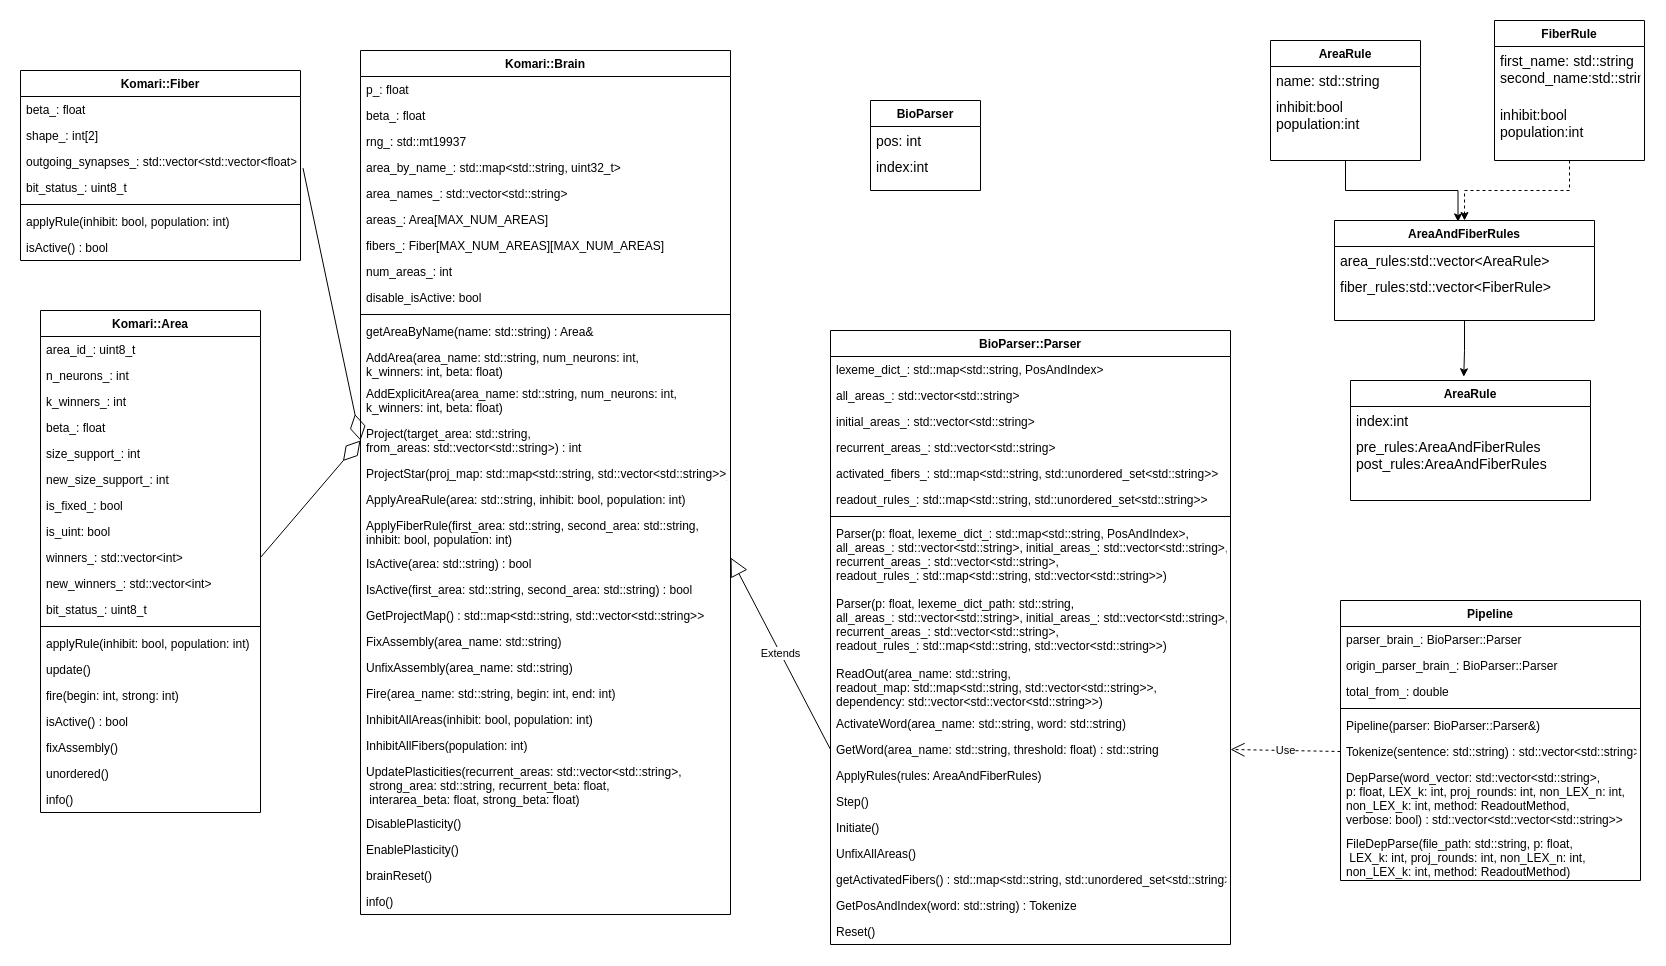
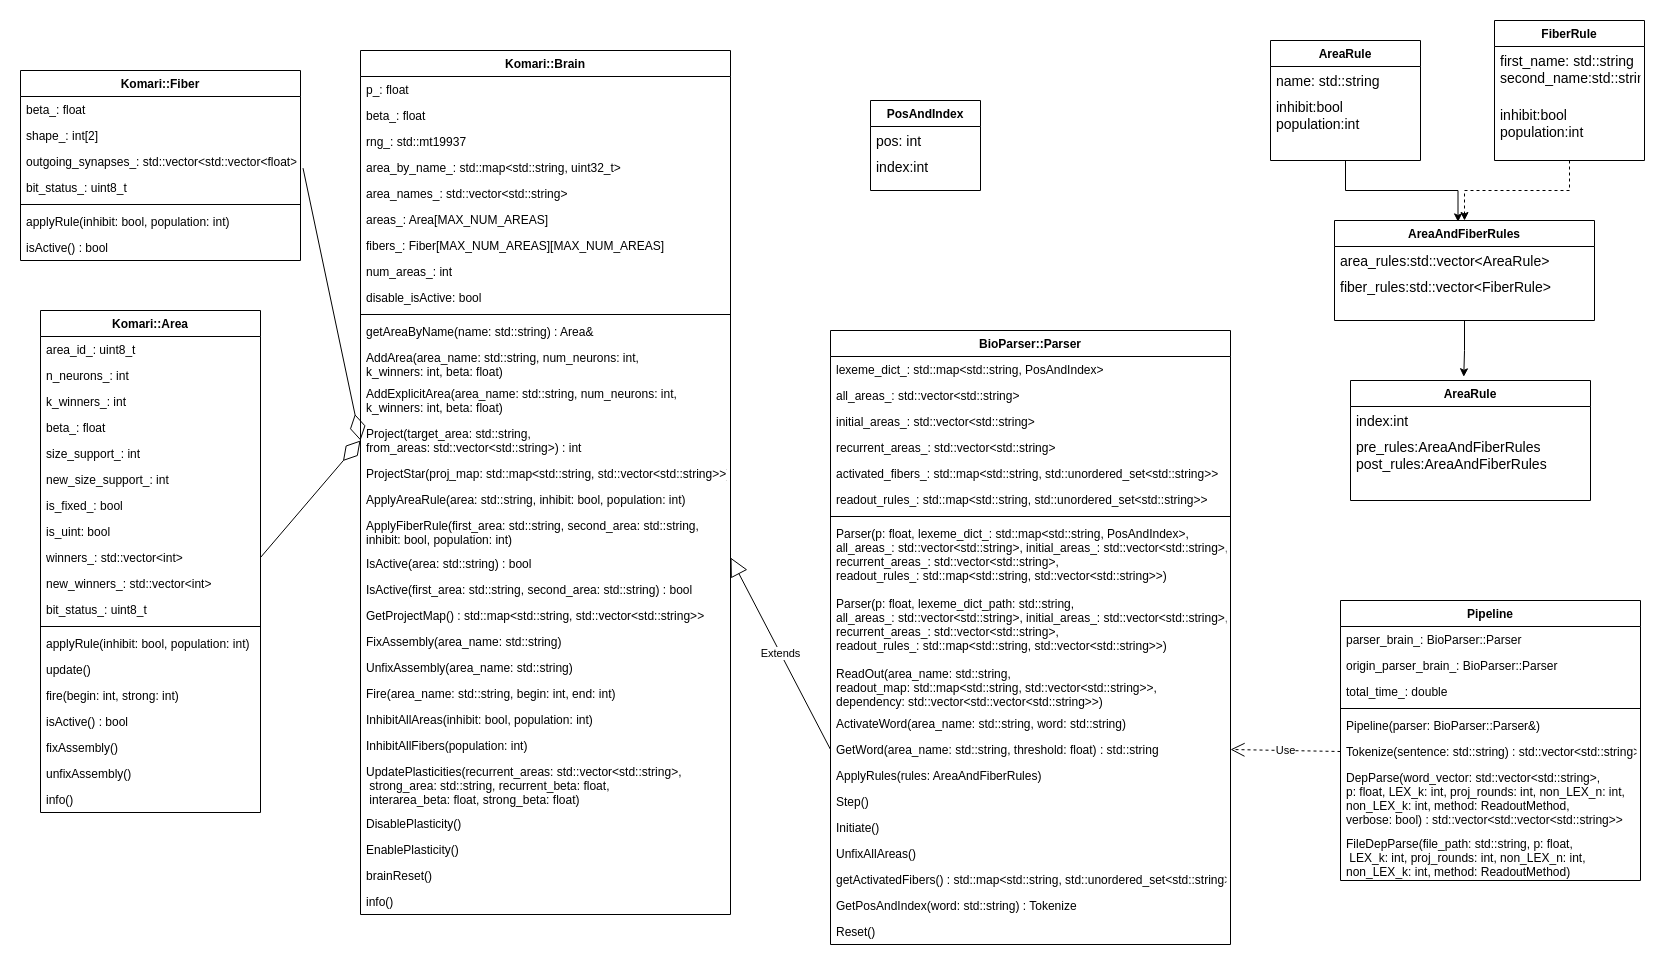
node "BioParser": label "BioParser" -> "PosAndIndex"
node "total_from_: double": label "total_from_: double" -> "total_time_: double"
node "unordered()": label "unordered()" -> "unfixAssembly()"
